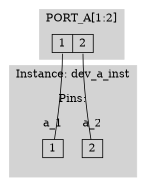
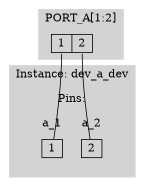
cluster "Instance: dev_a_inst": label "Instance: dev_a_inst" -> "Instance: dev_a_dev"
